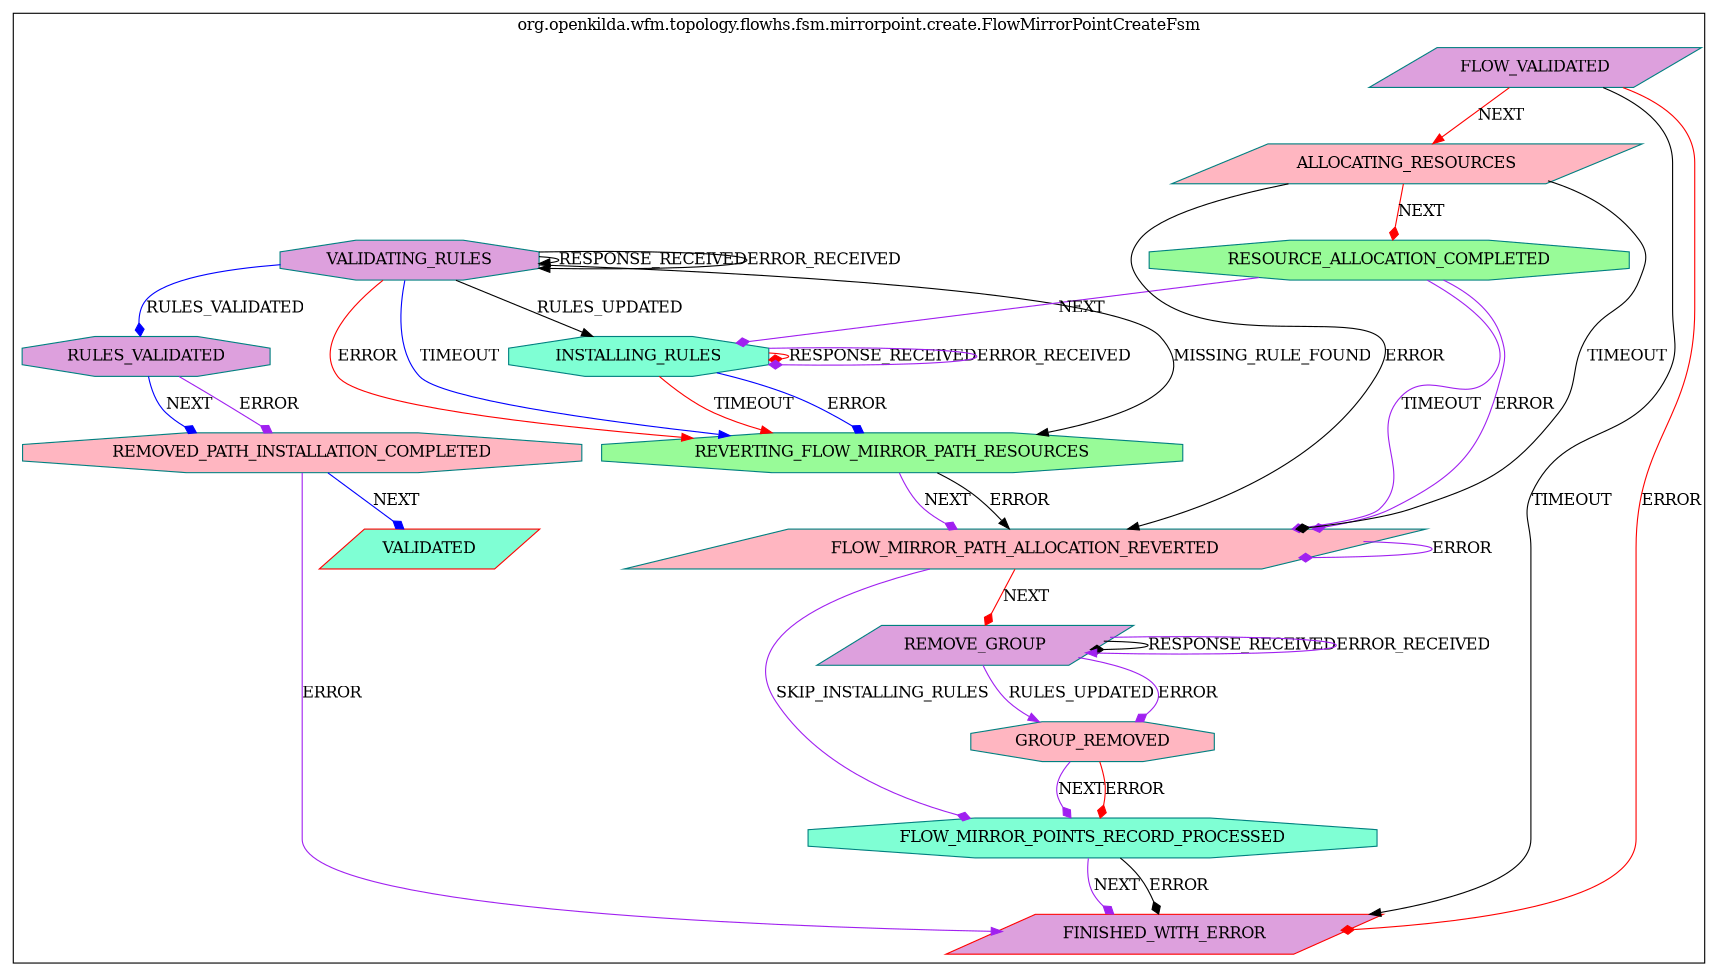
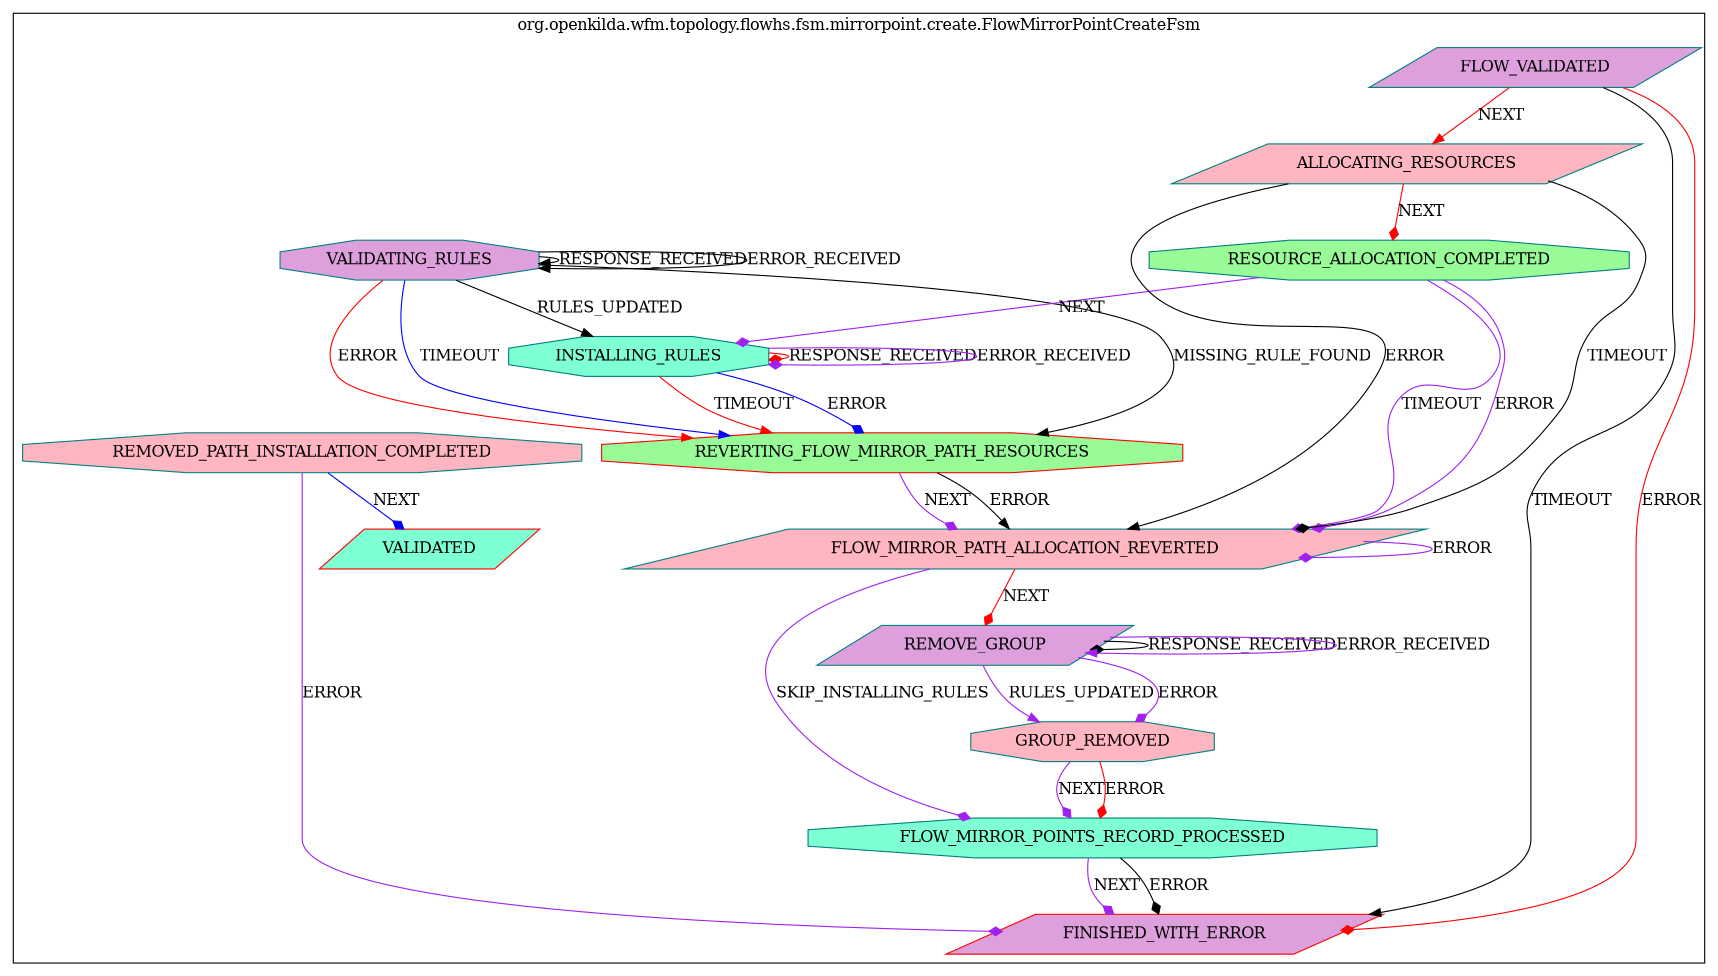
node "RULES_VALIDATED": removed
node "REVERTING_FLOW_MIRROR_PATH_RESOURCES": color teal -> red
edge "REMOVED_PATH_INSTALLATION_COMPLETED" -> "FINISHED_WITH_ERROR": arrowhead normal -> diamond
